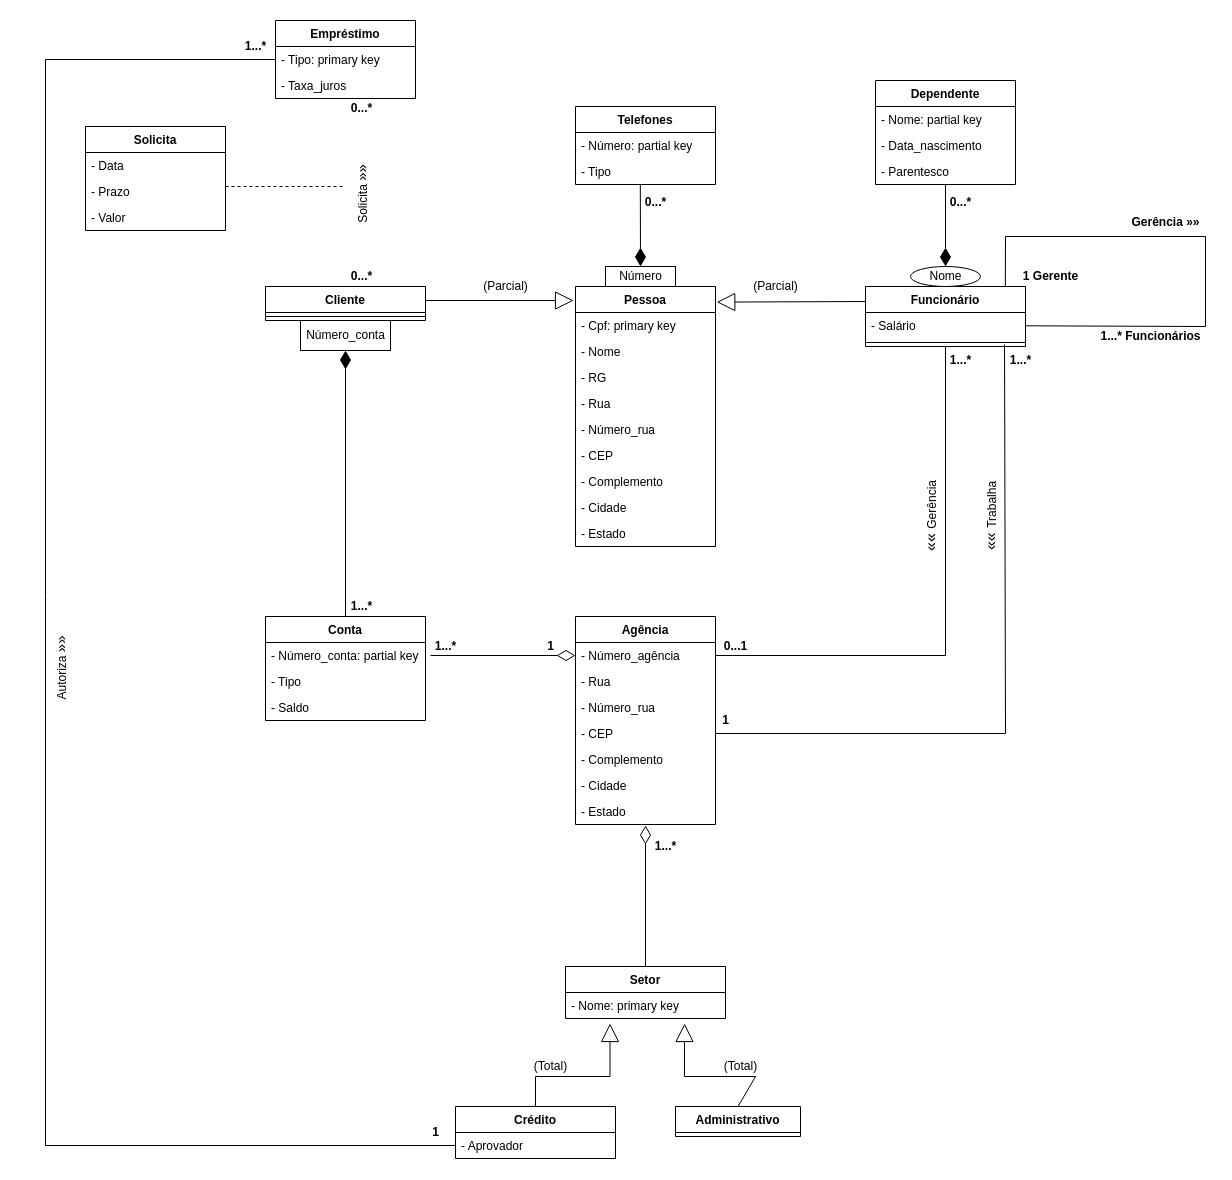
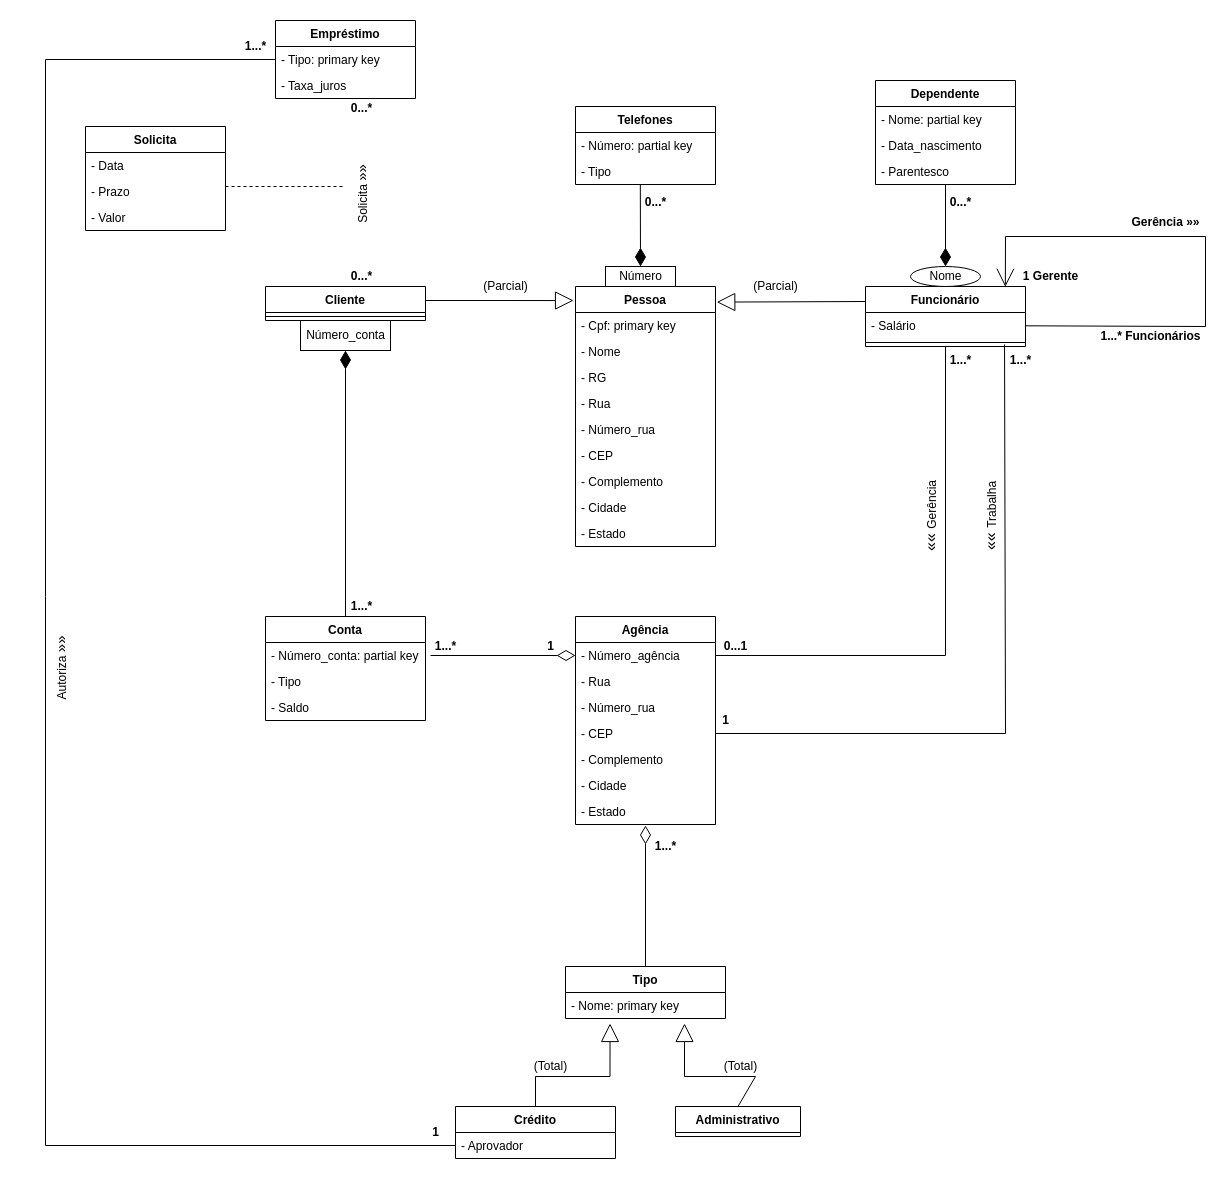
edge "Funcionário" -- "- Salário": arrowhead none -> open
node "Setor": label "Setor" -> "Tipo"
